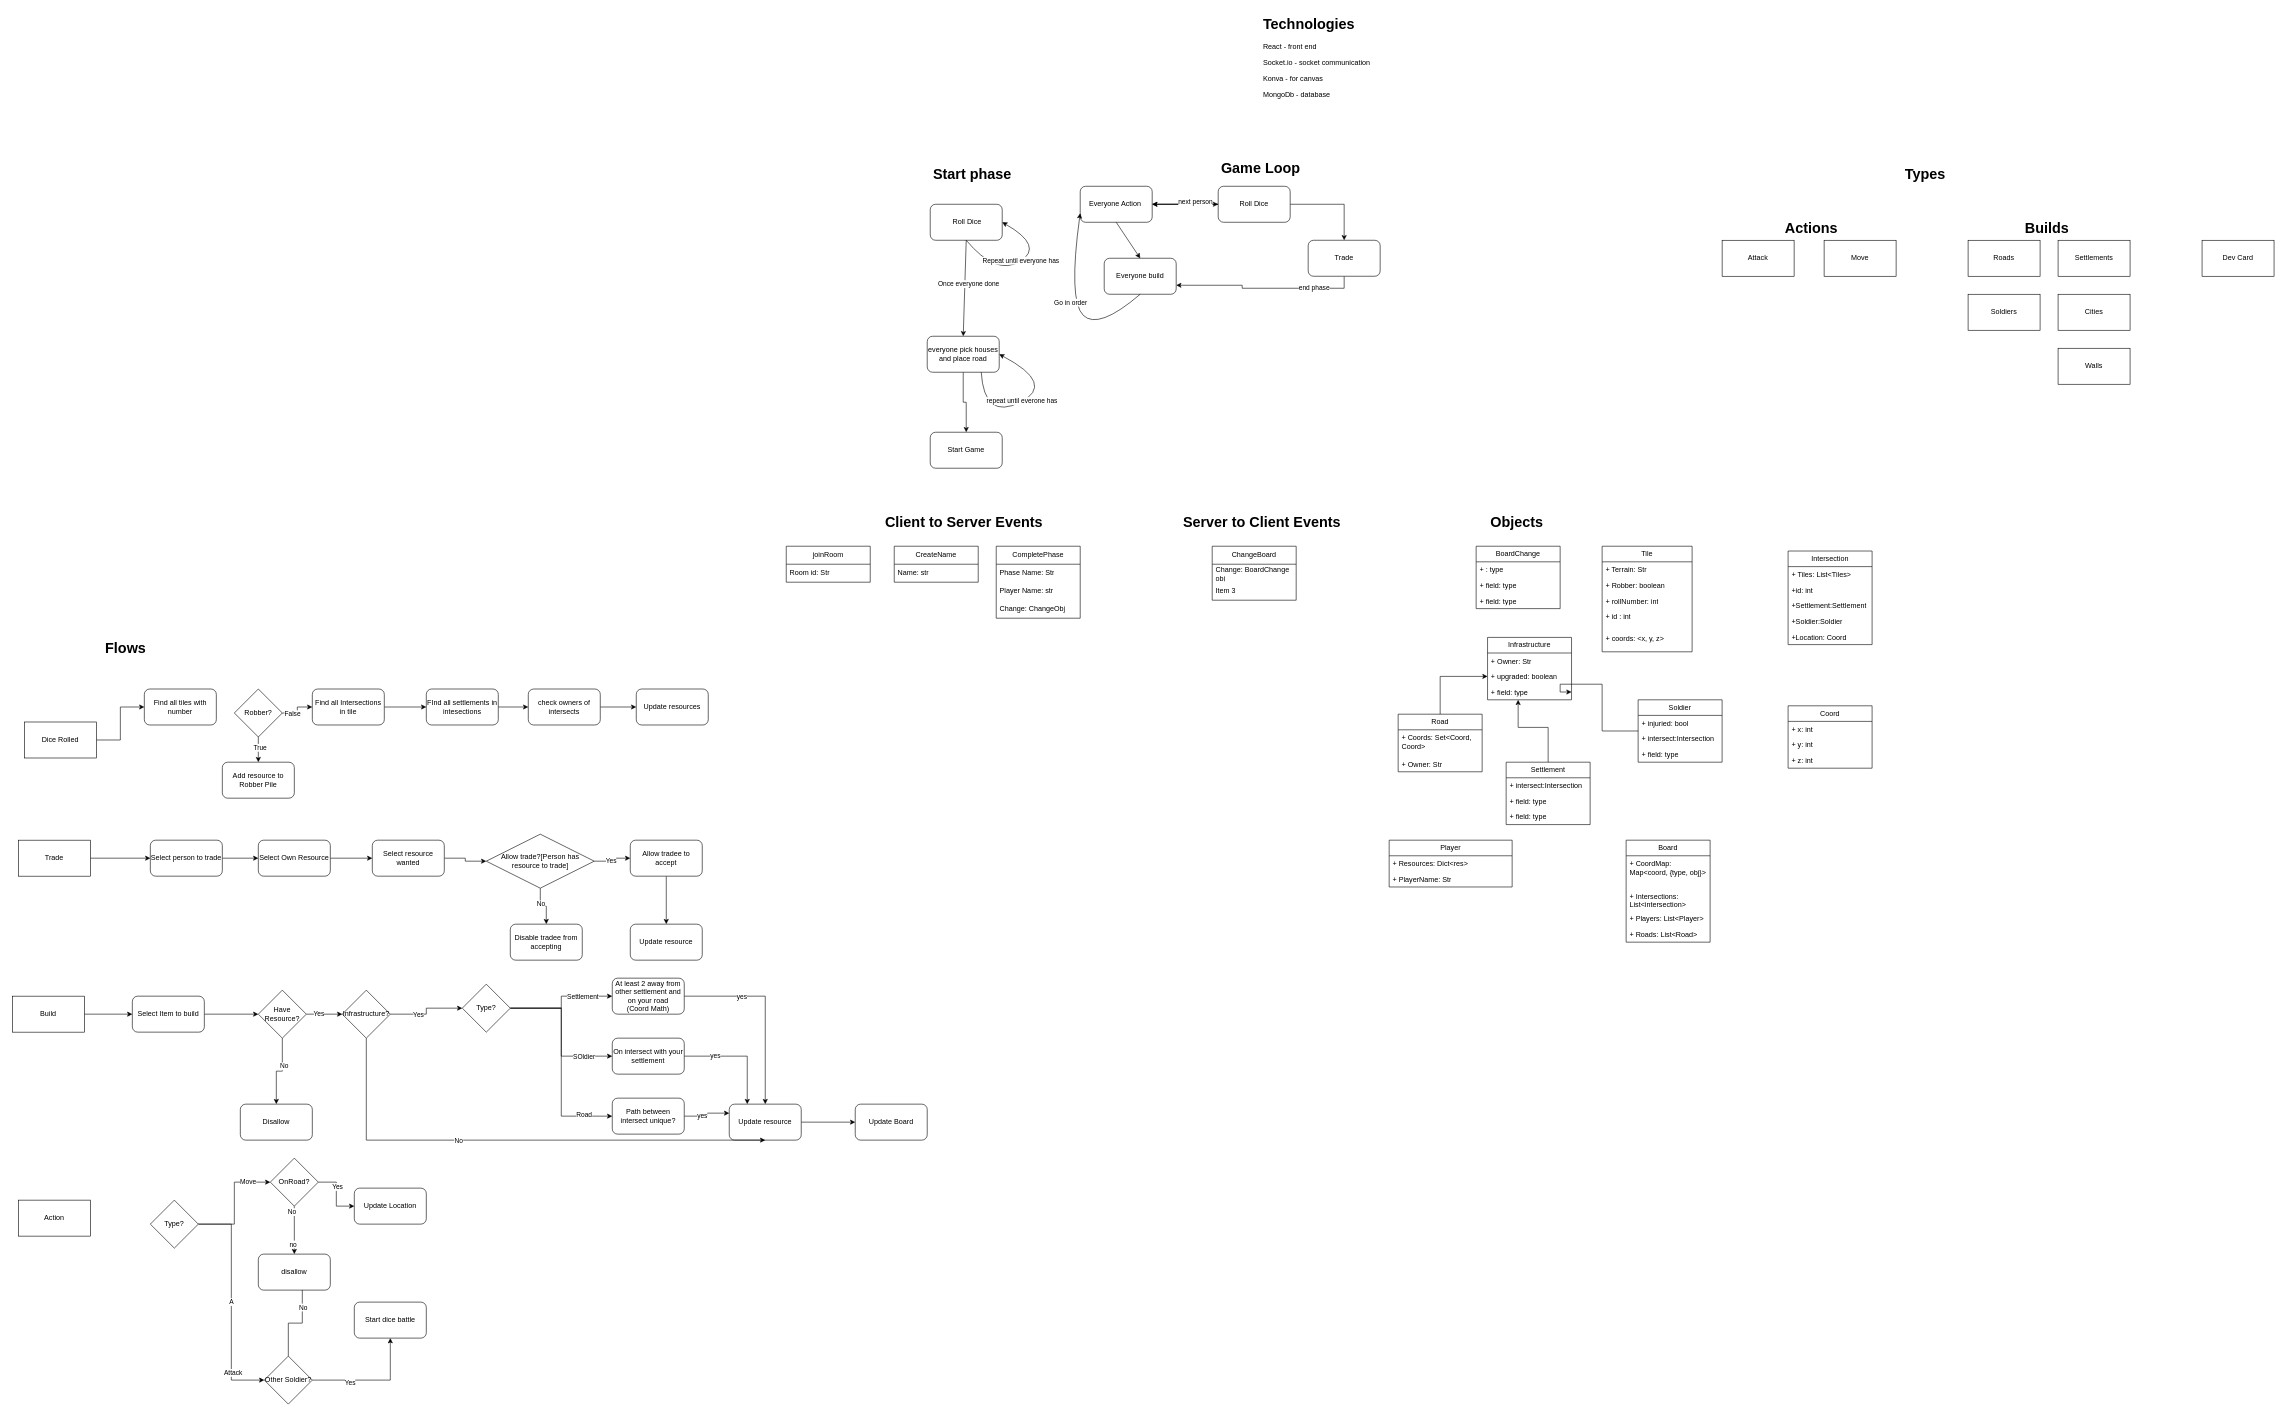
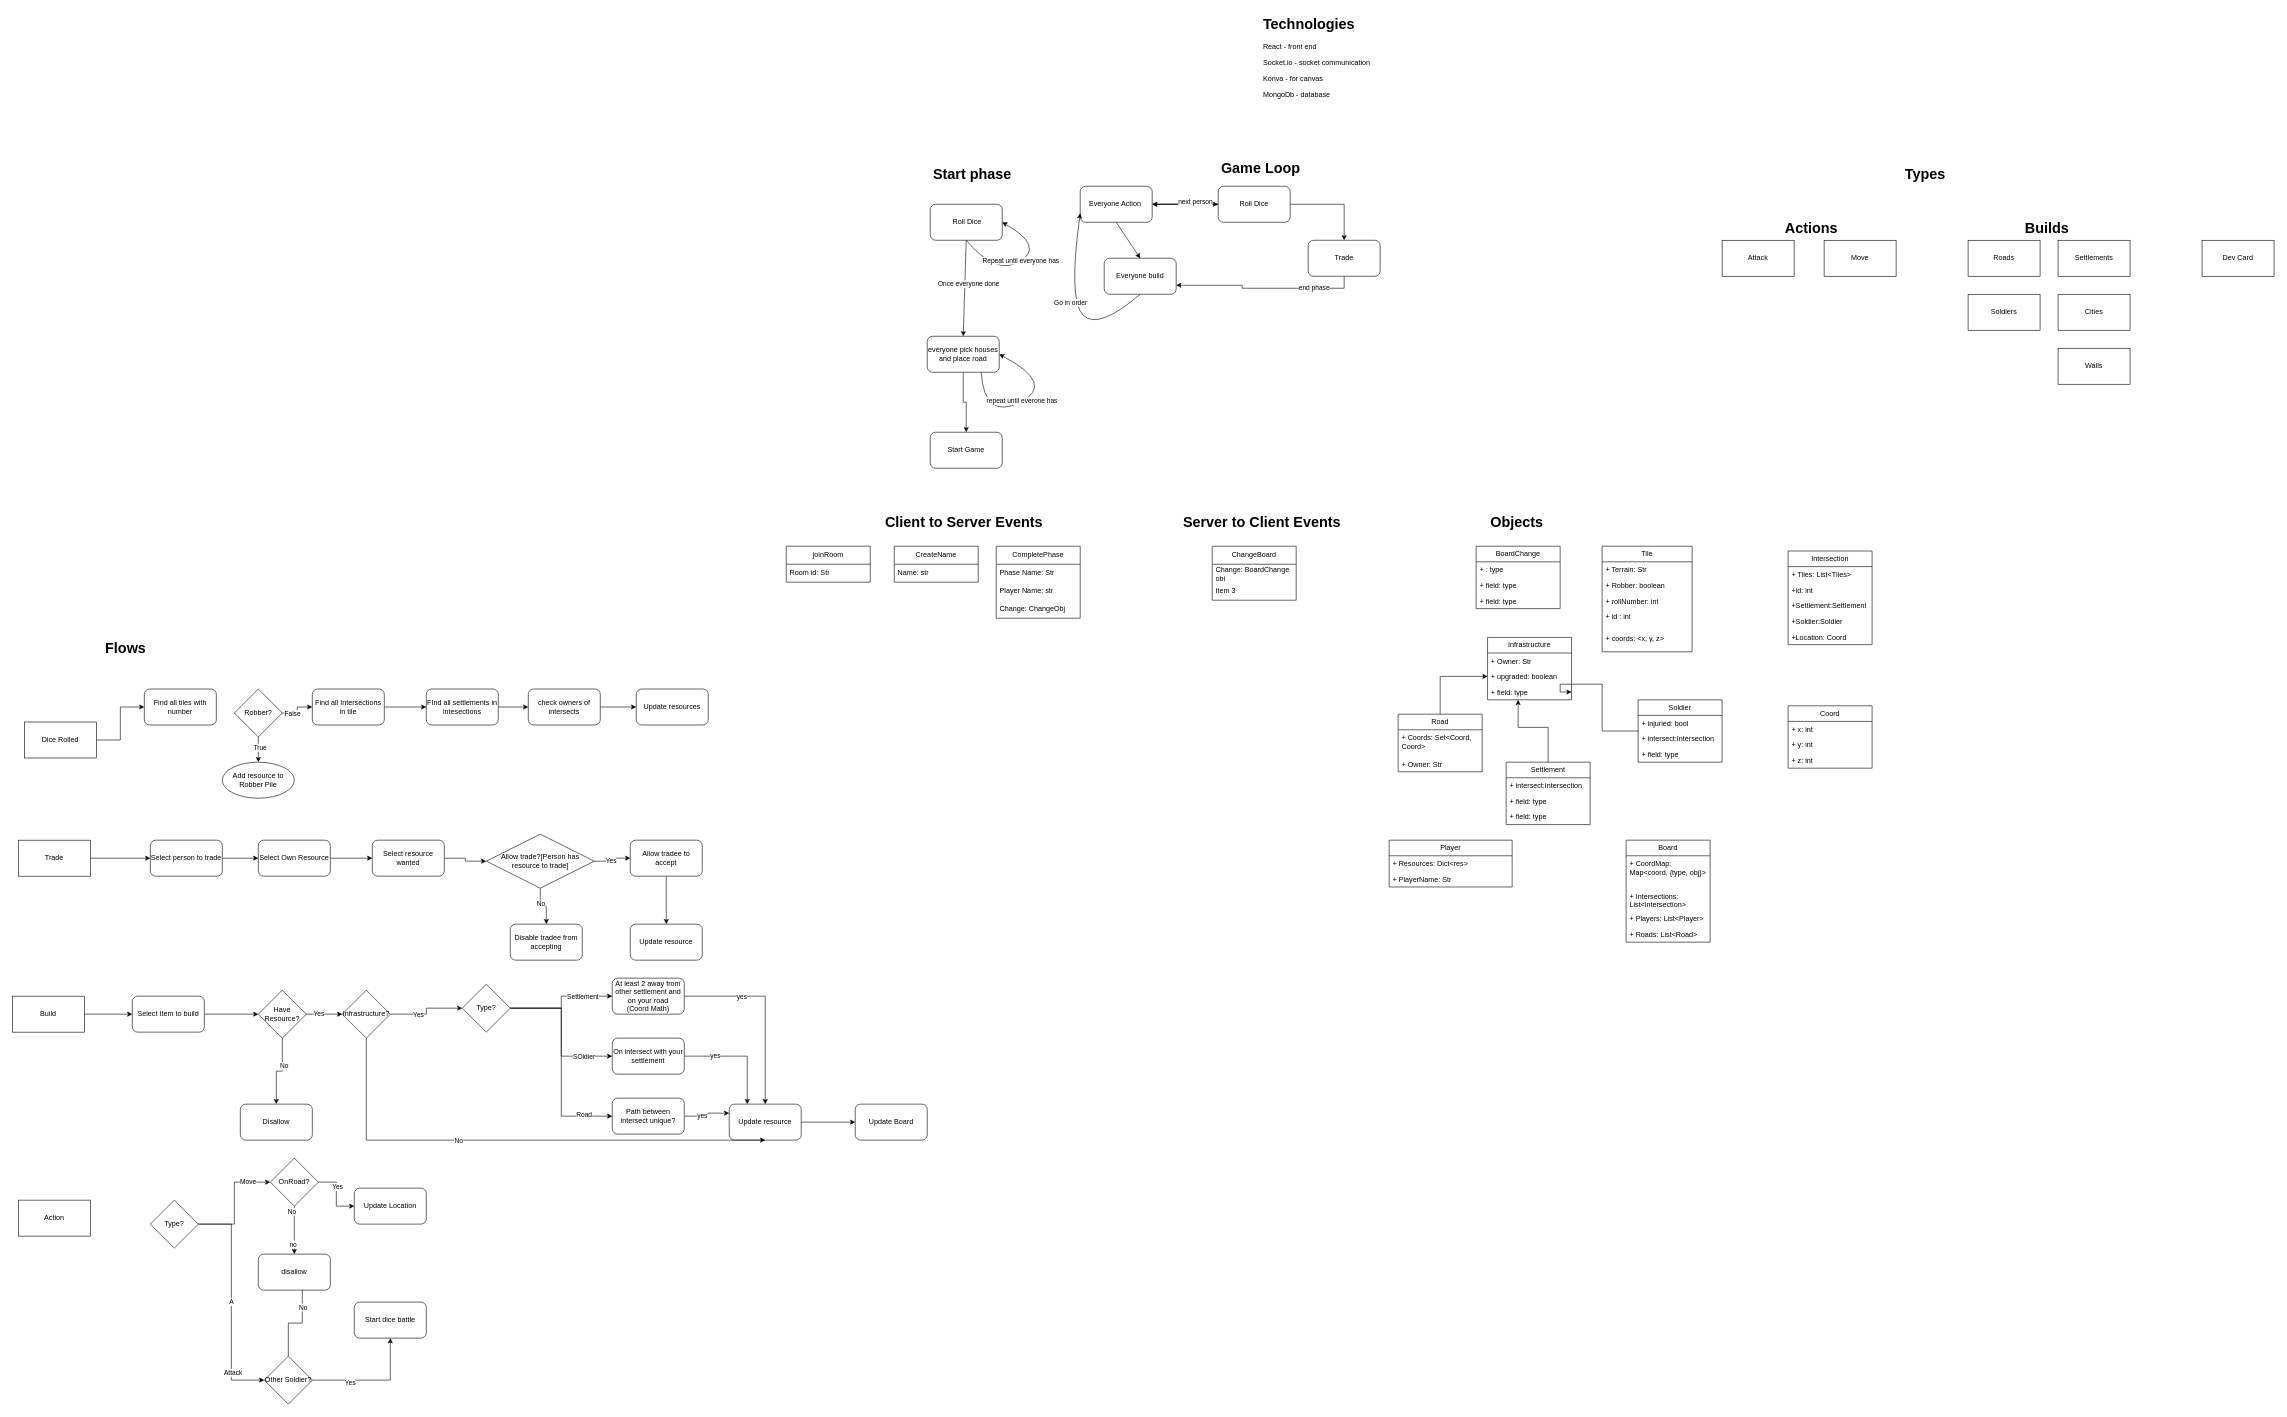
node "Add resource to Robber Pile": shape rounded rectangle -> ellipse
